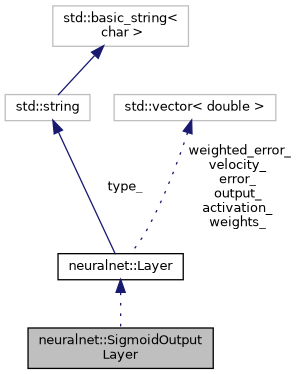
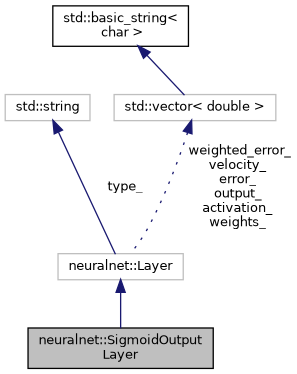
node "std::basic_string< char >": color grey75 -> black
edge "std::string" -> "std::basic_string< char >": now "std::vector< double >" -> "std::basic_string< char >"
node "neuralnet::Layer": color black -> grey75
edge "neuralnet::SigmoidOutput Layer" -> "neuralnet::Layer": style dotted -> solid
